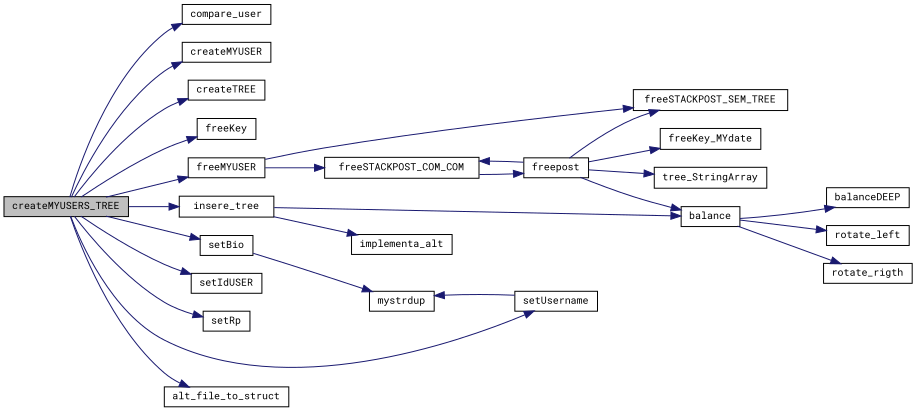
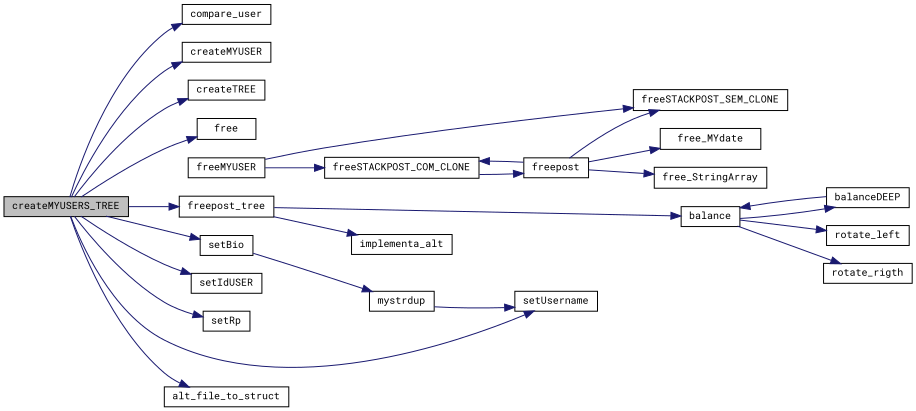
node "freeSTACKPOST_SEM_TREE": label "freeSTACKPOST_SEM_TREE" -> "freeSTACKPOST_SEM_CLONE"
node "freeKey": label "freeKey" -> "free"
node "freeKey_MYdate": label "freeKey_MYdate" -> "free_MYdate"
node "freeSTACKPOST_COM_COM": label "freeSTACKPOST_COM_COM" -> "freeSTACKPOST_COM_CLONE"
node "tree_StringArray": label "tree_StringArray" -> "free_StringArray"
edge "createMYUSERS_TREE" -> "freeMYUSER": removed
edge "freepost" -> "balance": now "balanceDEEP" -> "balance"
node "insere_tree": label "insere_tree" -> "freepost_tree"
edge "setUsername" -> "mystrdup": reversed
